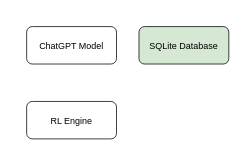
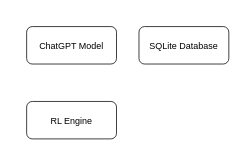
node "SQLite Database": fillcolor #d5e8d4 -> #ffffff
